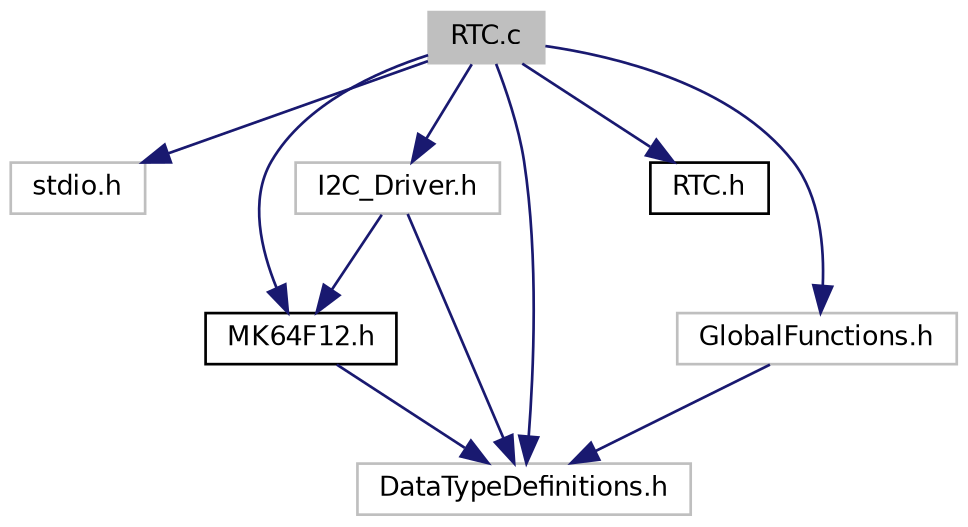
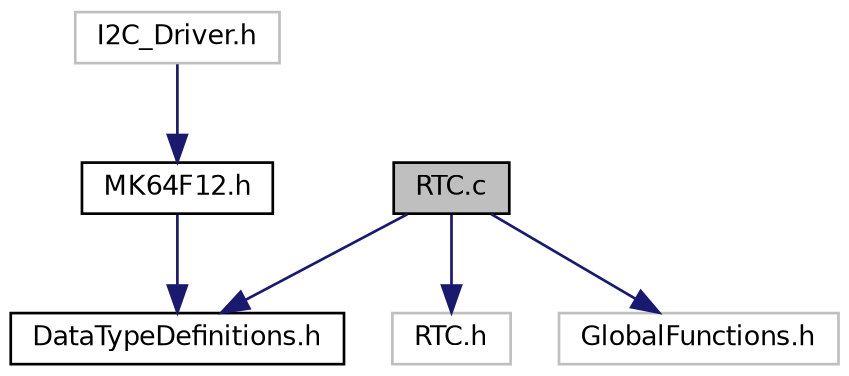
node "RTC.c": color grey75 -> black
edge "RTC.c" -> "I2C_Driver.h": removed
edge "RTC.c" -> "MK64F12.h": removed
node "stdio.h": removed
node "RTC.h": color black -> grey75
edge "I2C_Driver.h" -> "DataTypeDefinitions.h": removed
edge "GlobalFunctions.h" -> "DataTypeDefinitions.h": removed
node "DataTypeDefinitions.h": color grey75 -> black
